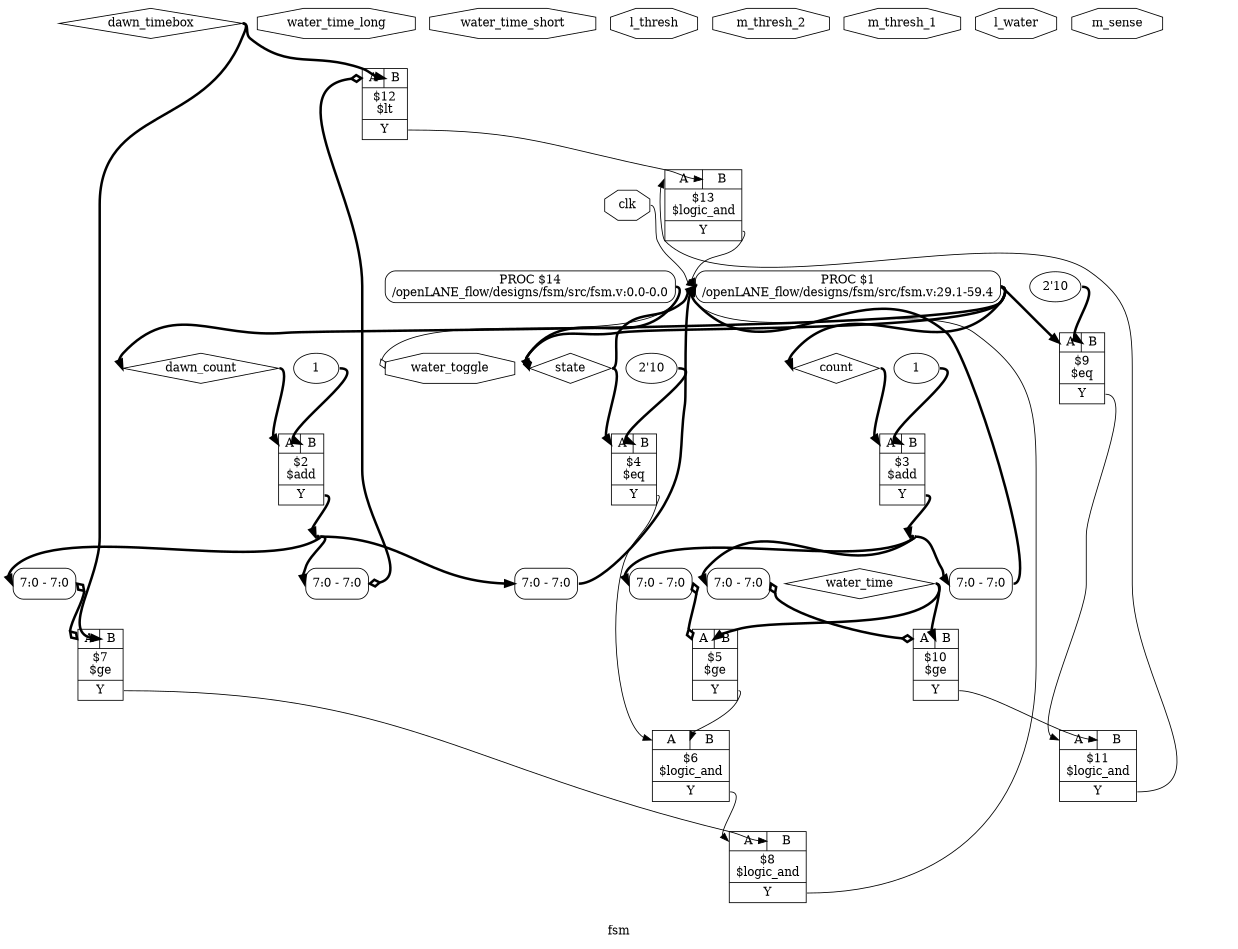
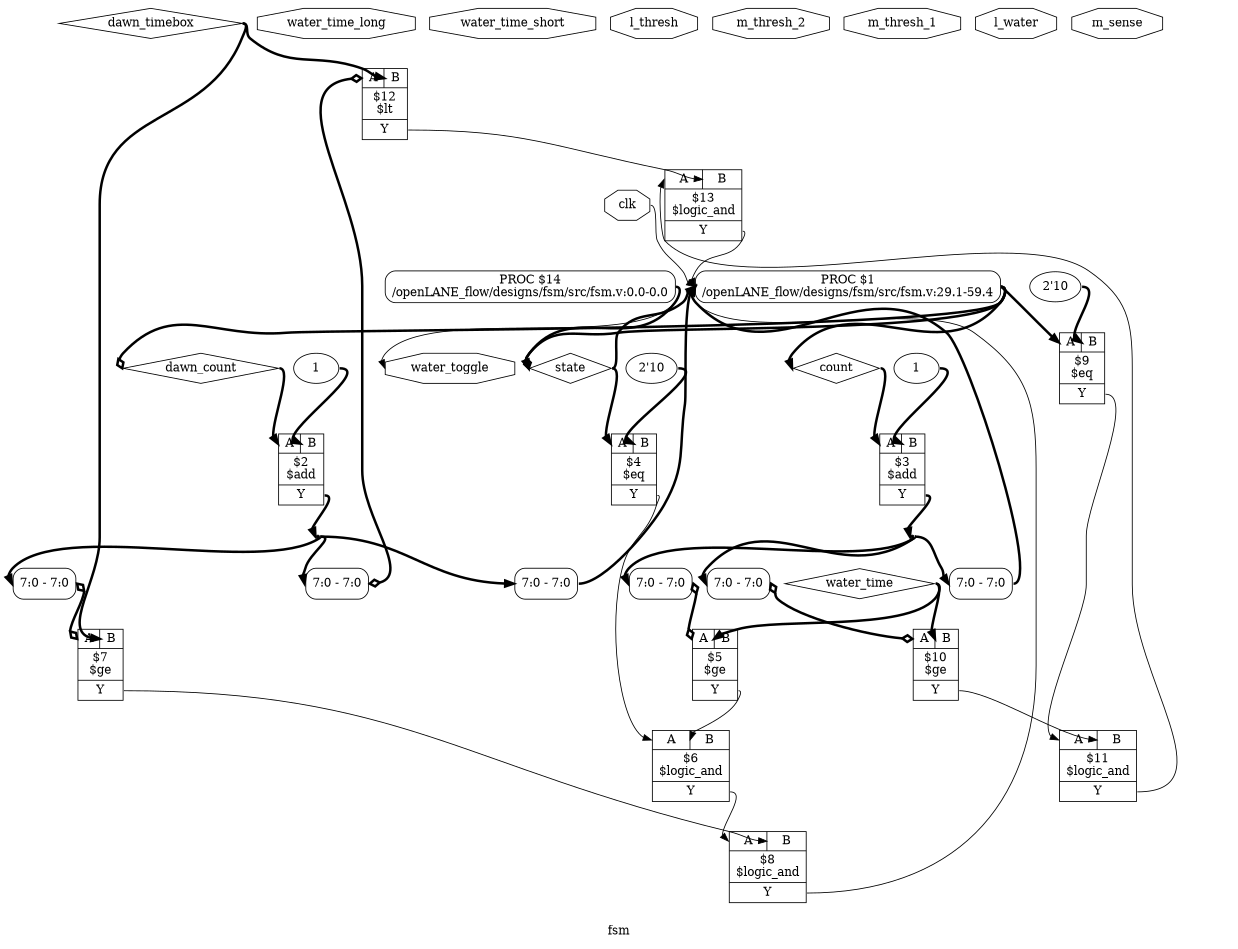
edge "PROC $14 /openLANE_flow/designs/fsm/src/fsm.v:0.0-0.0" -> "water_toggle": arrowhead odiamond -> normal
edge "PROC $1 /openLANE_flow/designs/fsm/src/fsm.v:29.1-59.4" -> "dawn_count": arrowhead normal -> odiamond
